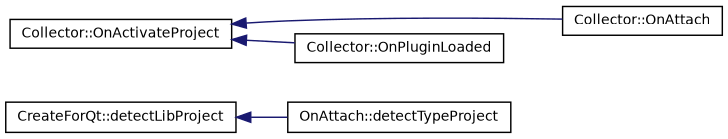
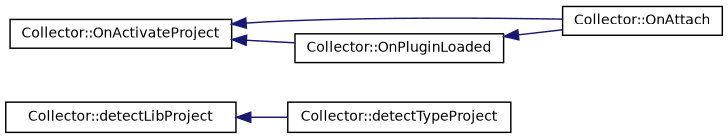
edge "Collector::OnAttach" -> "Collector::OnPluginLoaded": added
node "CreateForQt::detectLibProject": label "CreateForQt::detectLibProject" -> "Collector::detectLibProject"
node "OnAttach::detectTypeProject": label "OnAttach::detectTypeProject" -> "Collector::detectTypeProject"
